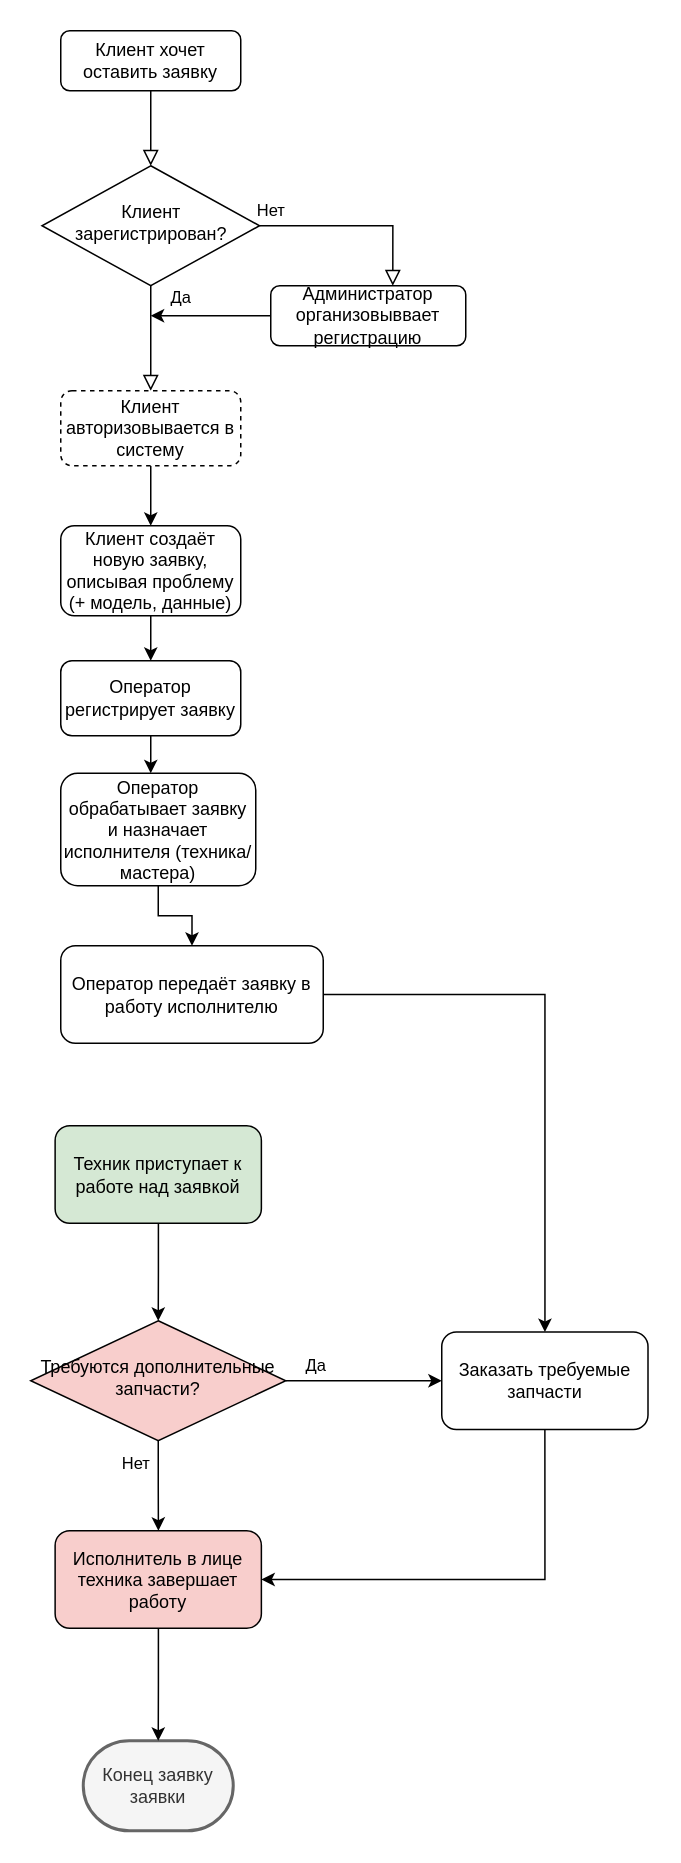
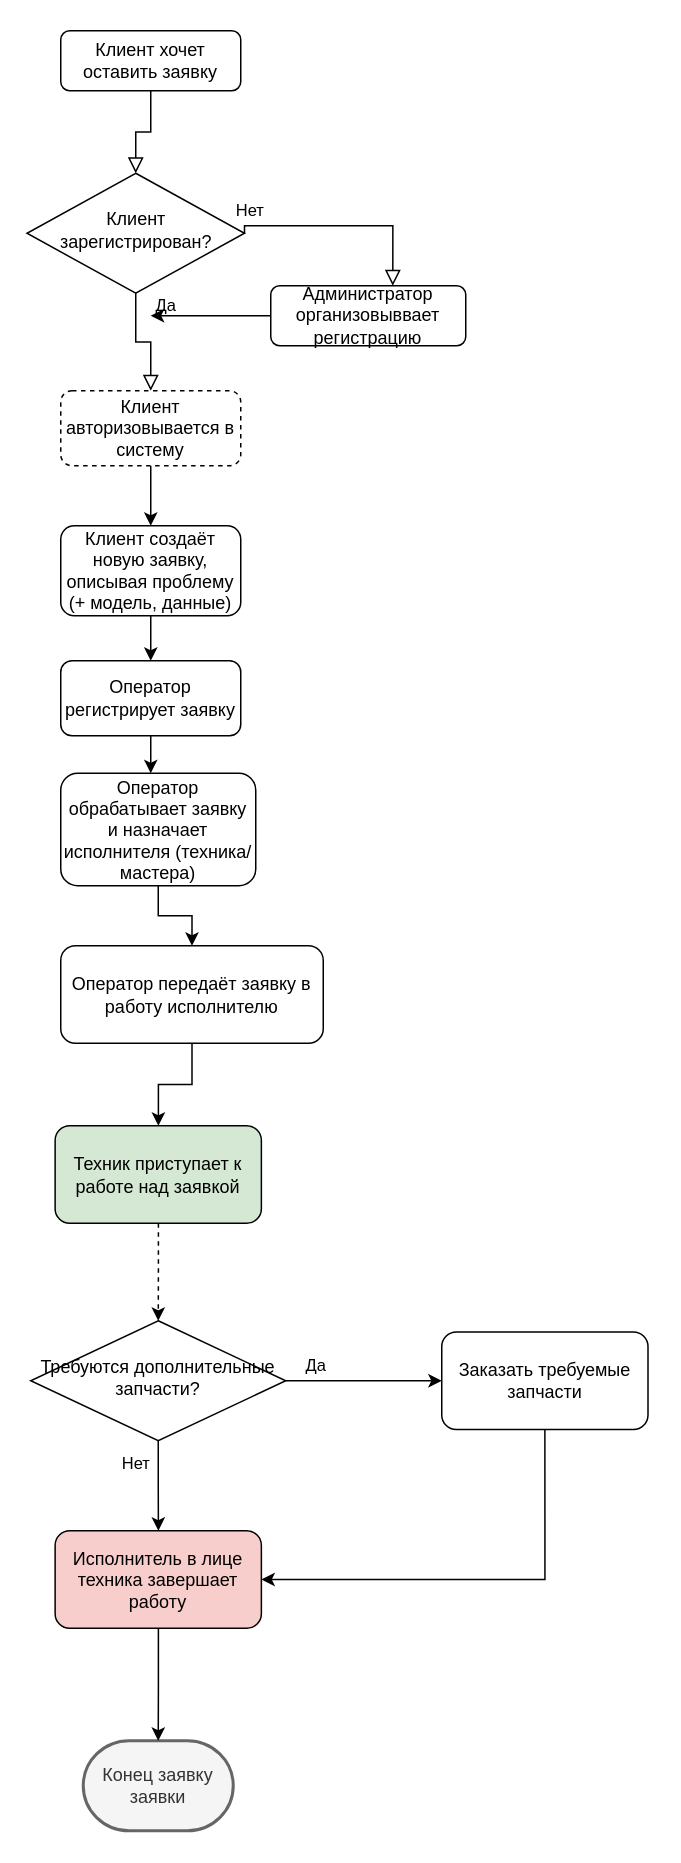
node "Клиент зарегистрирован?": moved (151, 226) -> (136, 233)
edge "Оператор передаёт заявку в работу исполнителю" -> "Заказать требуемые запчасти": now "Оператор передаёт заявку в работу исполнителю" -> "Техник приступает к работе над заявкой"
edge "Техник приступает к работе над заявкой" -> "Требуются дополнительные запчасти?": style solid -> dashed
node "Требуются дополнительные запчасти?": fillcolor #f8cecc -> #ffffff
